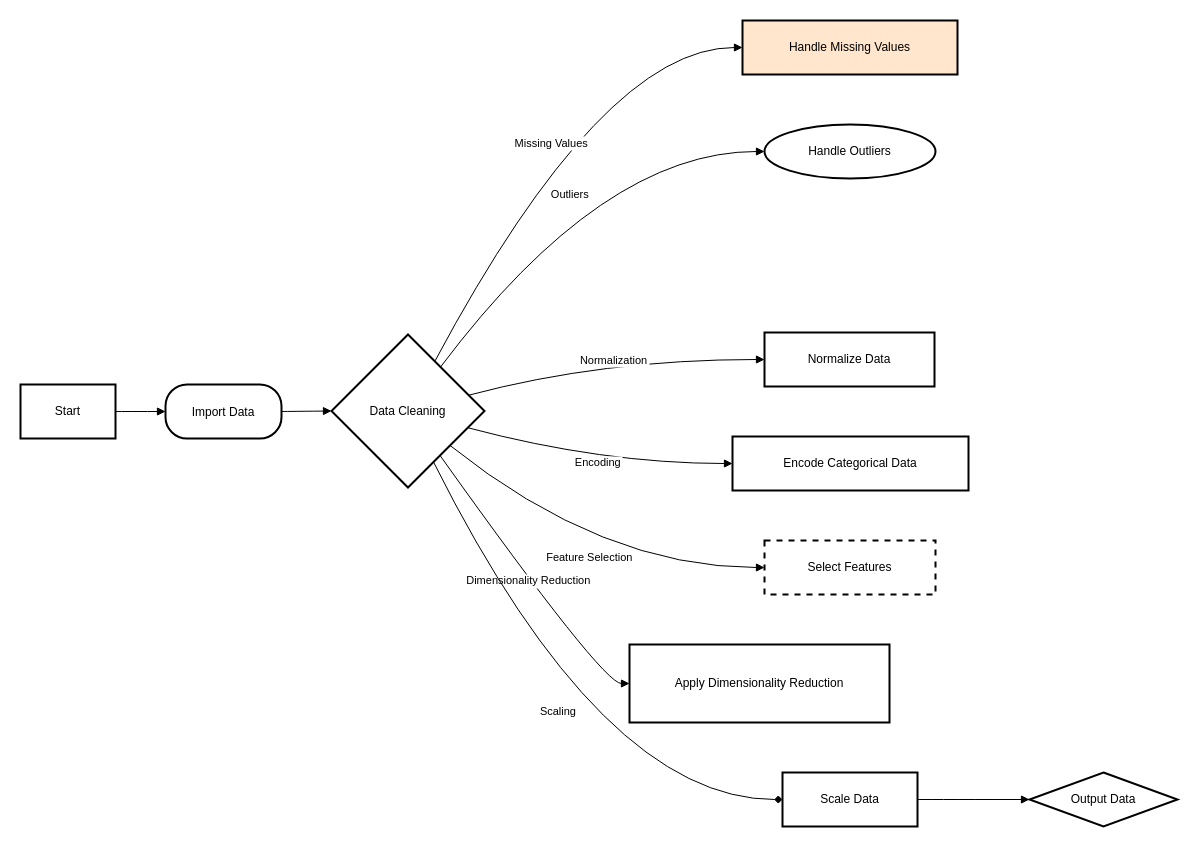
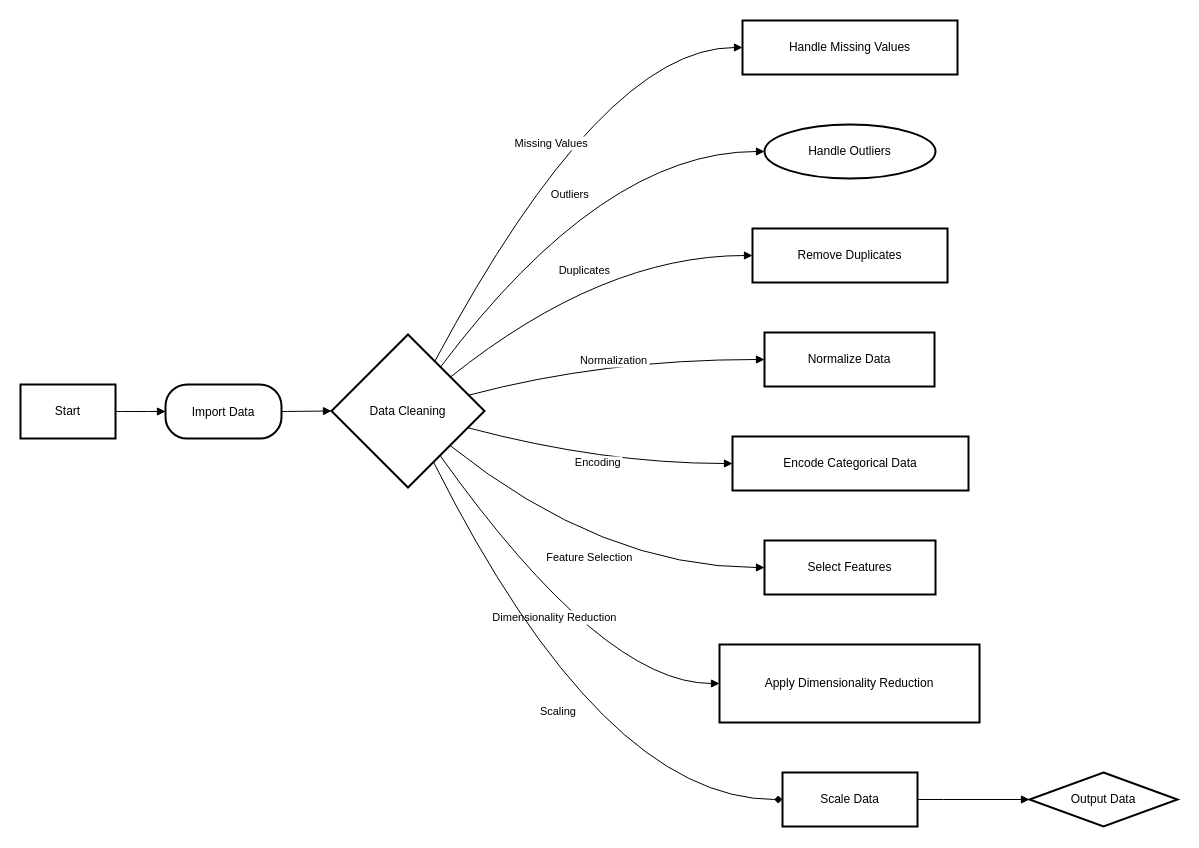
node "Handle Missing Values": fillcolor #ffe6cc -> #ffffff
node "Remove Duplicates": added
edge "Data Cleaning" -> "Remove Duplicates": added, label "Duplicates"
node "Select Features": style dashed -> solid
node "Apply Dimensionality Reduction": moved (760, 684) -> (850, 684)
